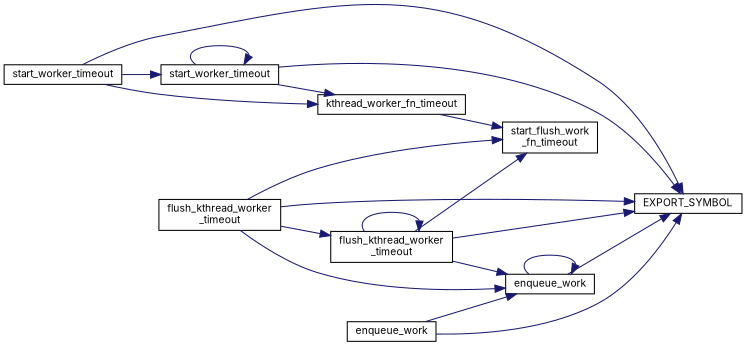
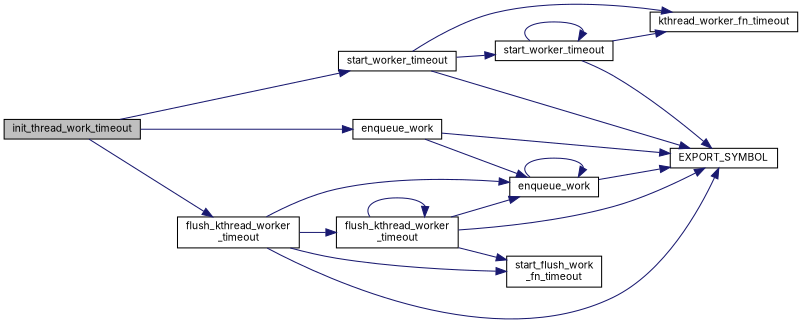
edge "kthread_worker_fn_timeout" -> "start_flush_work _fn_timeout": removed
node "init_thread_work_timeout": added
